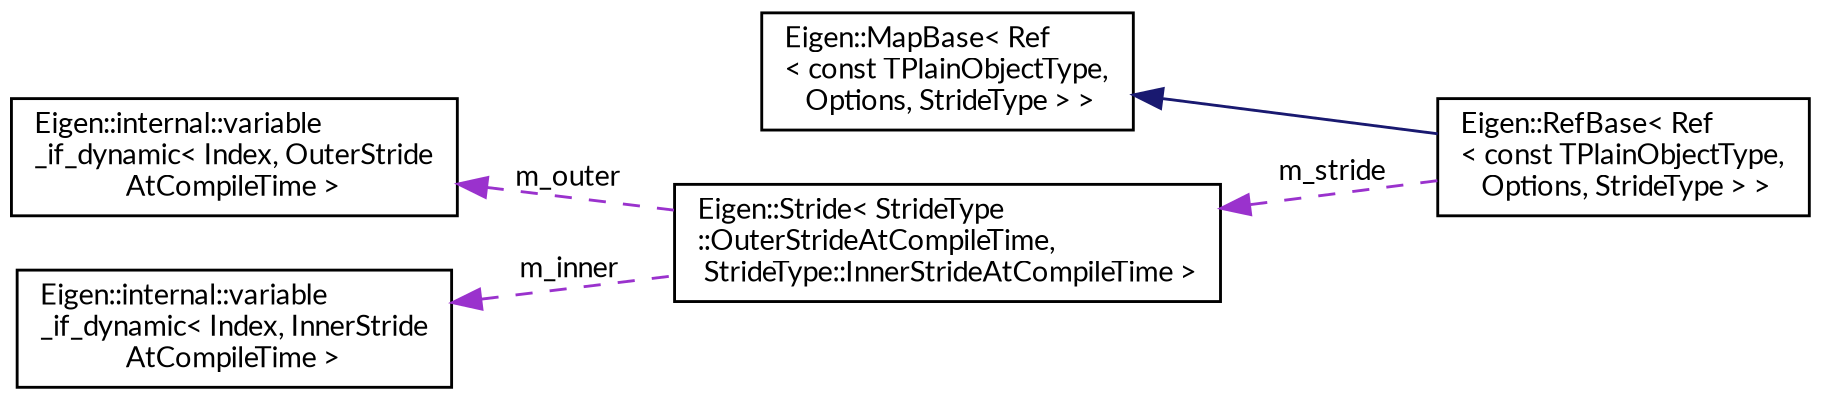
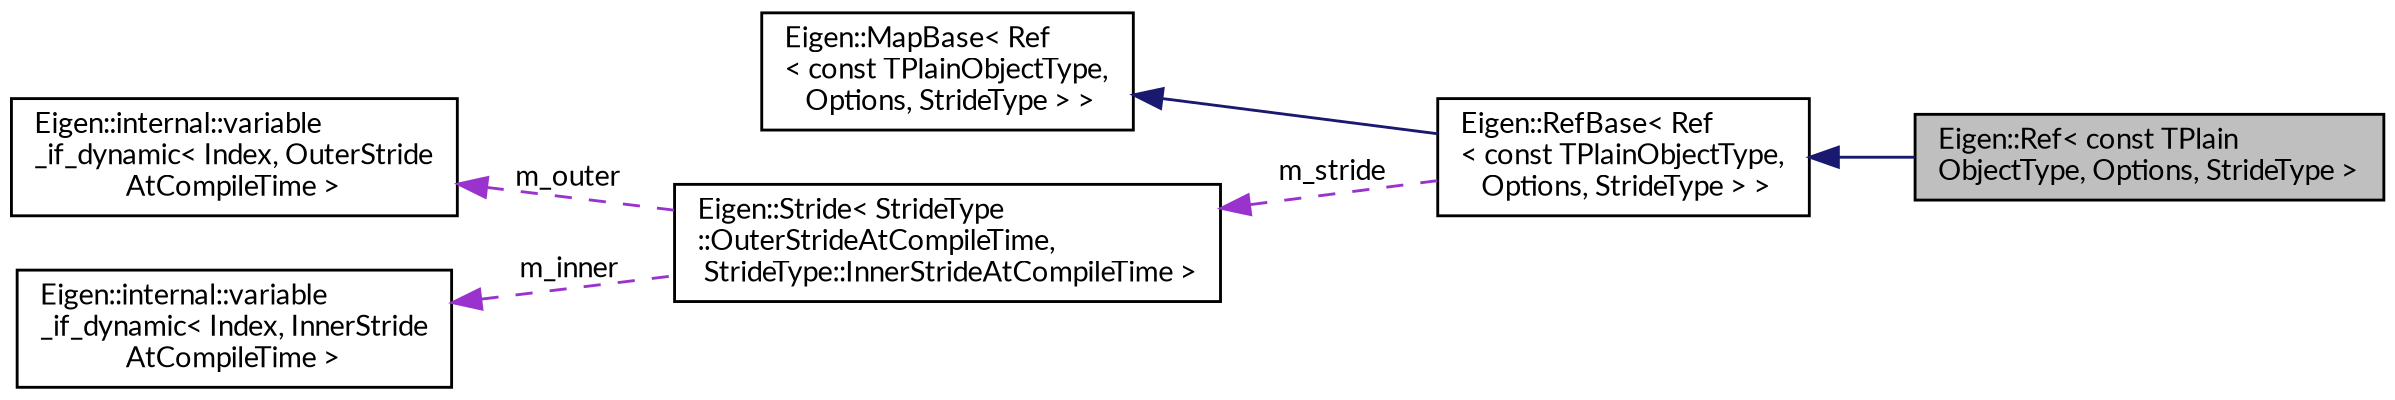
node "Eigen::Ref< const TPlain ObjectType, Options, StrideType >": added
